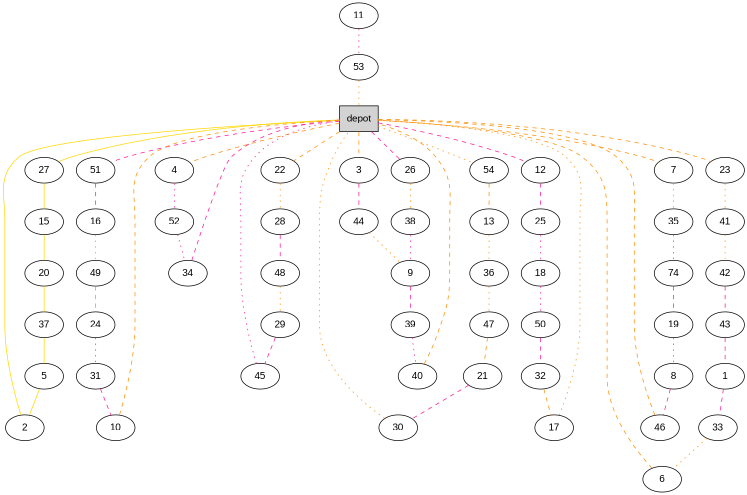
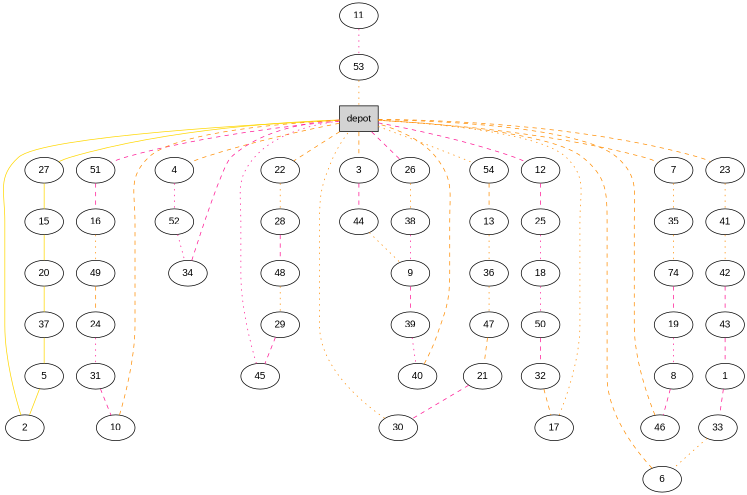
edge "35" -- "74": color deeppink -> darkorange
